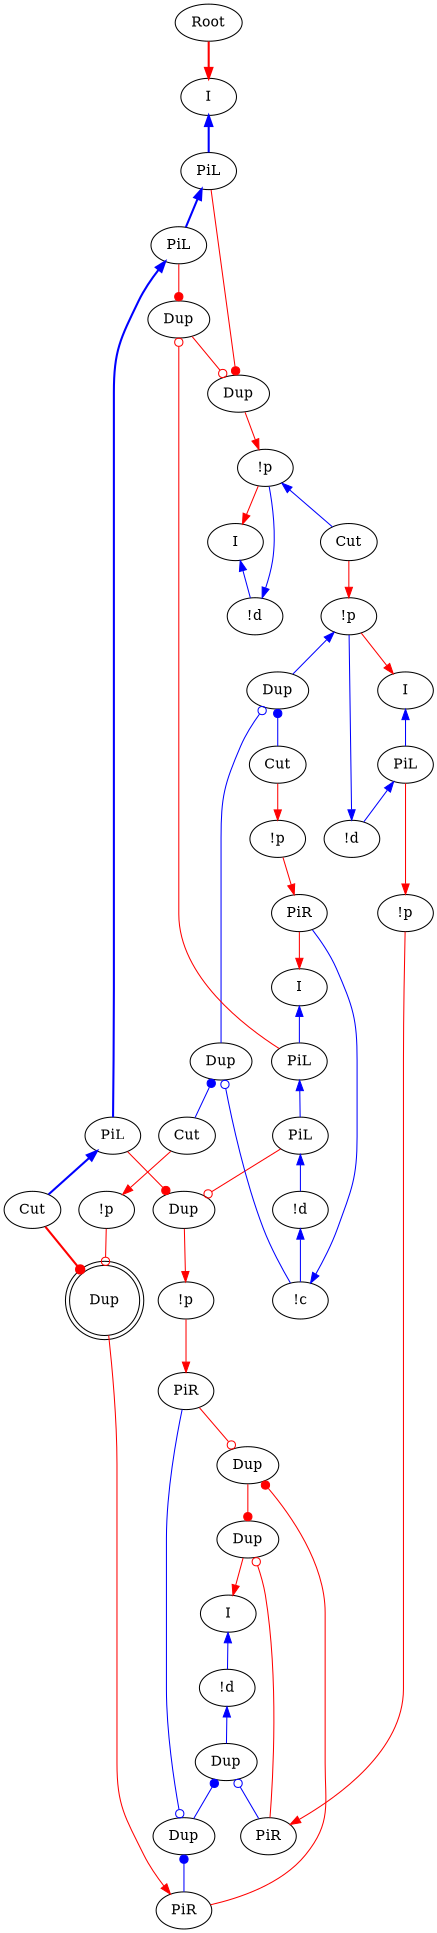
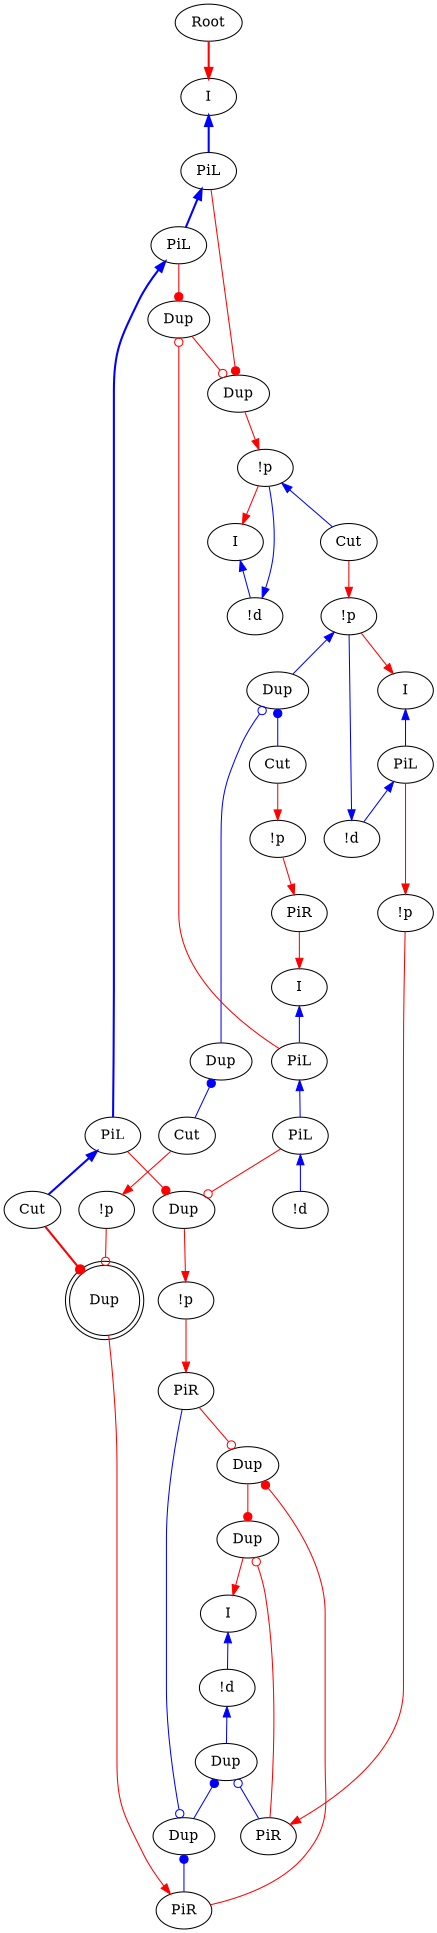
node "!c": removed
